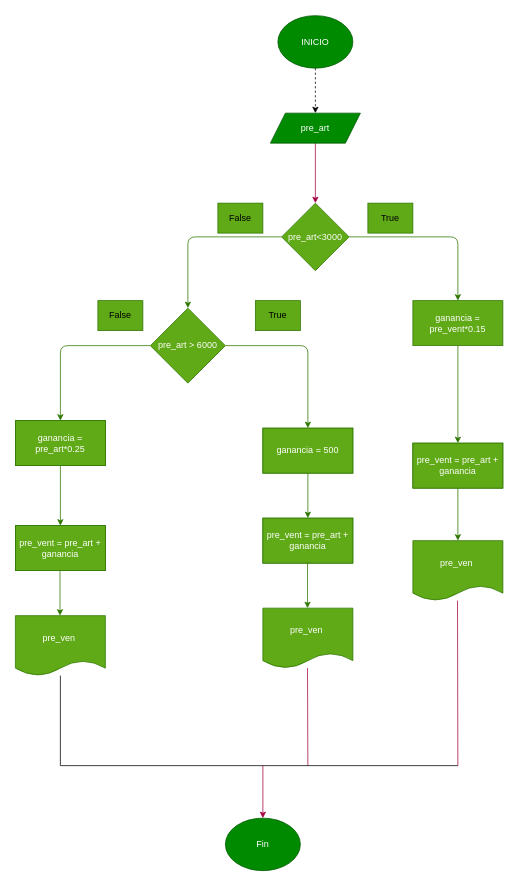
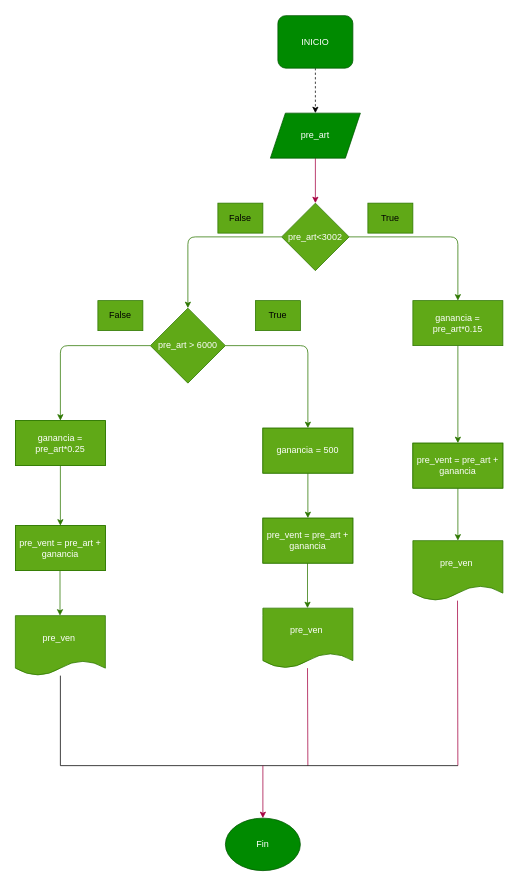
node "INICIO": shape ellipse -> rounded rectangle
node "pre_art": size 90x30 -> 90x45
node "pre_art<3000": label "pre_art<3000" -> "pre_art<3002"
node "ganancia = pre_vent*0.15": label "ganancia = pre_vent*0.15" -> "ganancia = pre_art*0.15"
